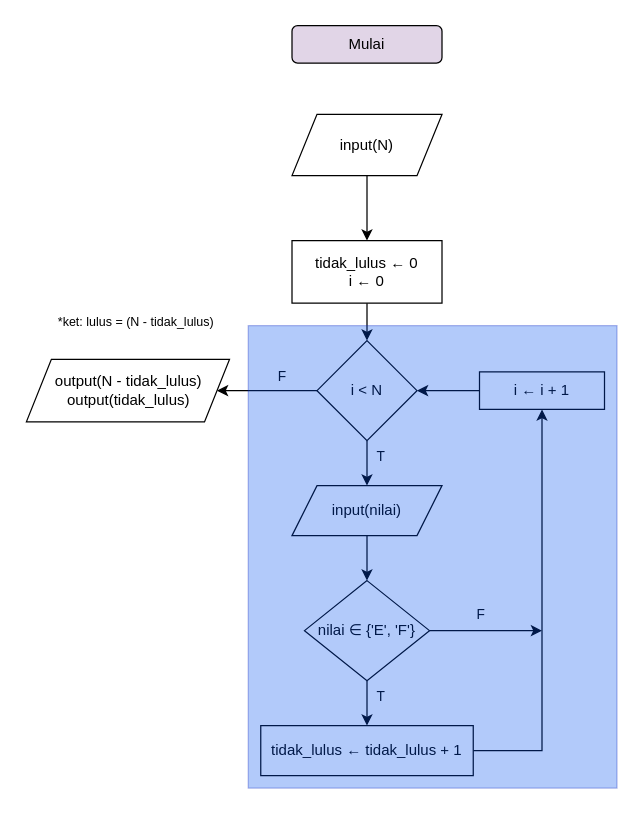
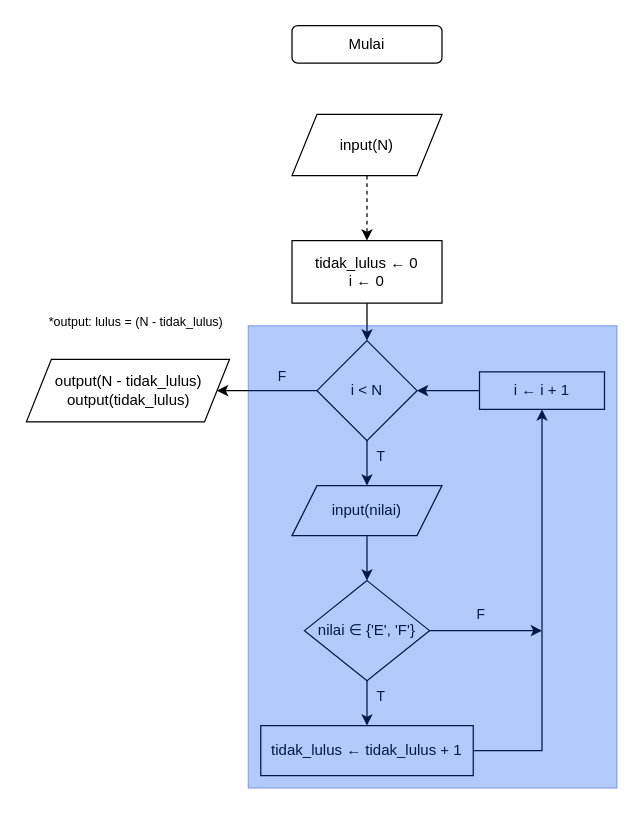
node "Mulai": fillcolor #e1d5e7 -> #ffffff
edge "input(N)" -> "tidak_lulus ← 0 i ← 0": style solid -> dashed
node "*ket: lulus = (N - tidak_lulus)": label "*ket: lulus = (N - tidak_lulus)" -> "*output: lulus = (N - tidak_lulus)"
